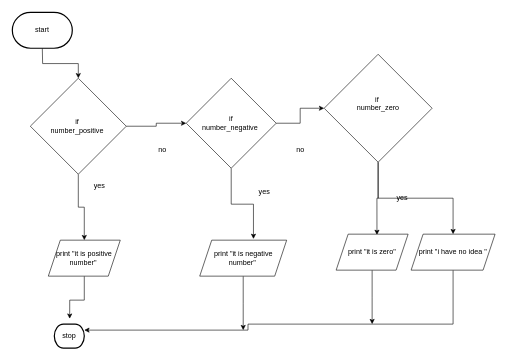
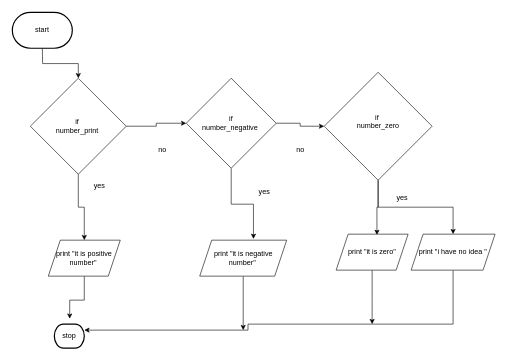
node "if number_zero": moved (378, 108) -> (378, 126)
node "if number_positive": label "if number_positive" -> "if number_print"
